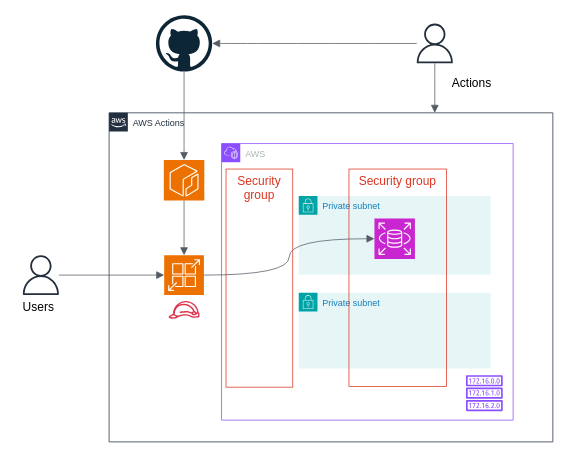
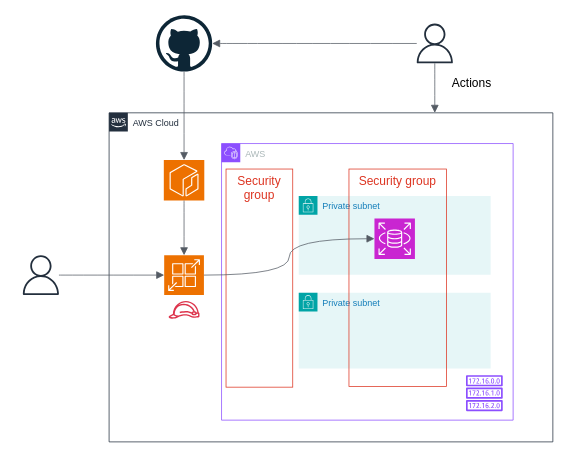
node "AWS Actions": label "AWS Actions" -> "AWS Cloud"
node "Users": removed
